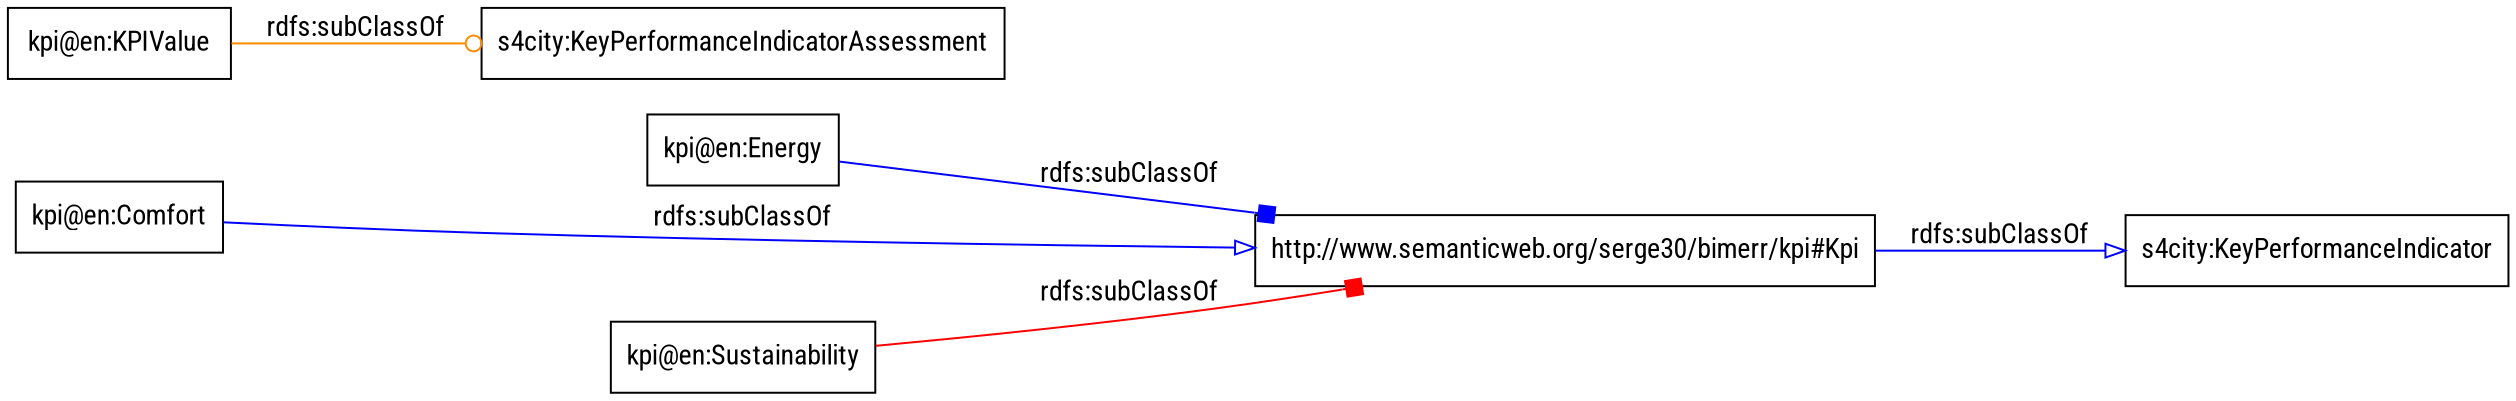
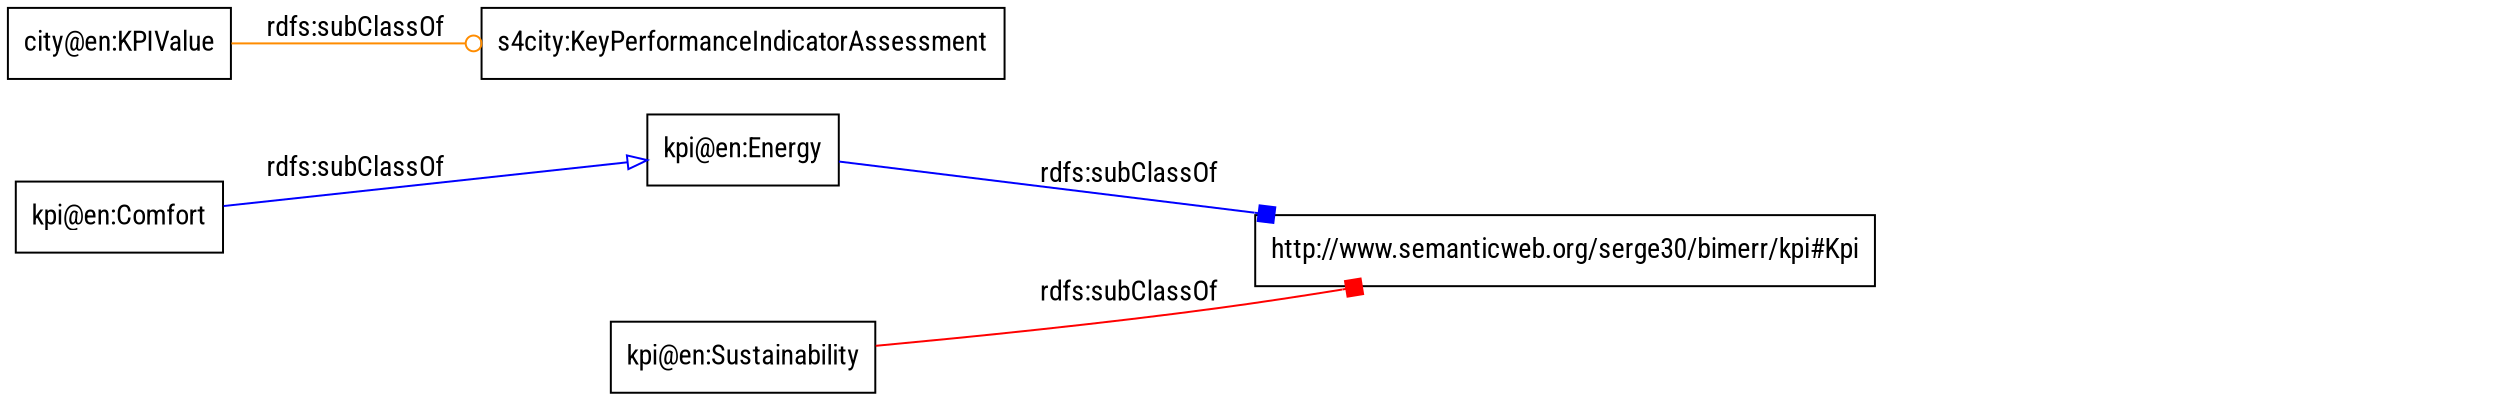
node "kpi@en:KPIValue": label "kpi@en:KPIValue" -> "city@en:KPIValue"
edge "kpi@en:Comfort" -> "http://www.semanticweb.org/serge30/bimerr/kpi#Kpi": now "kpi@en:Comfort" -> "kpi@en:Energy"
node "s4city:KeyPerformanceIndicator": removed
